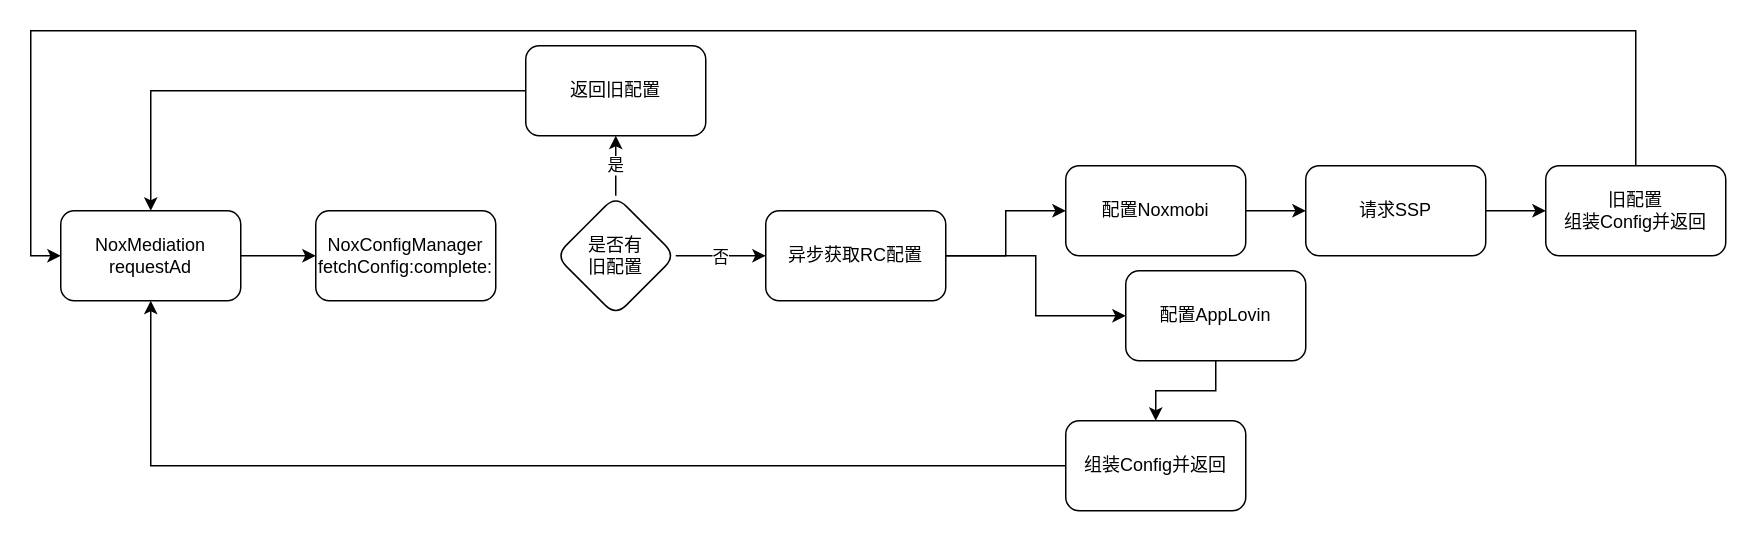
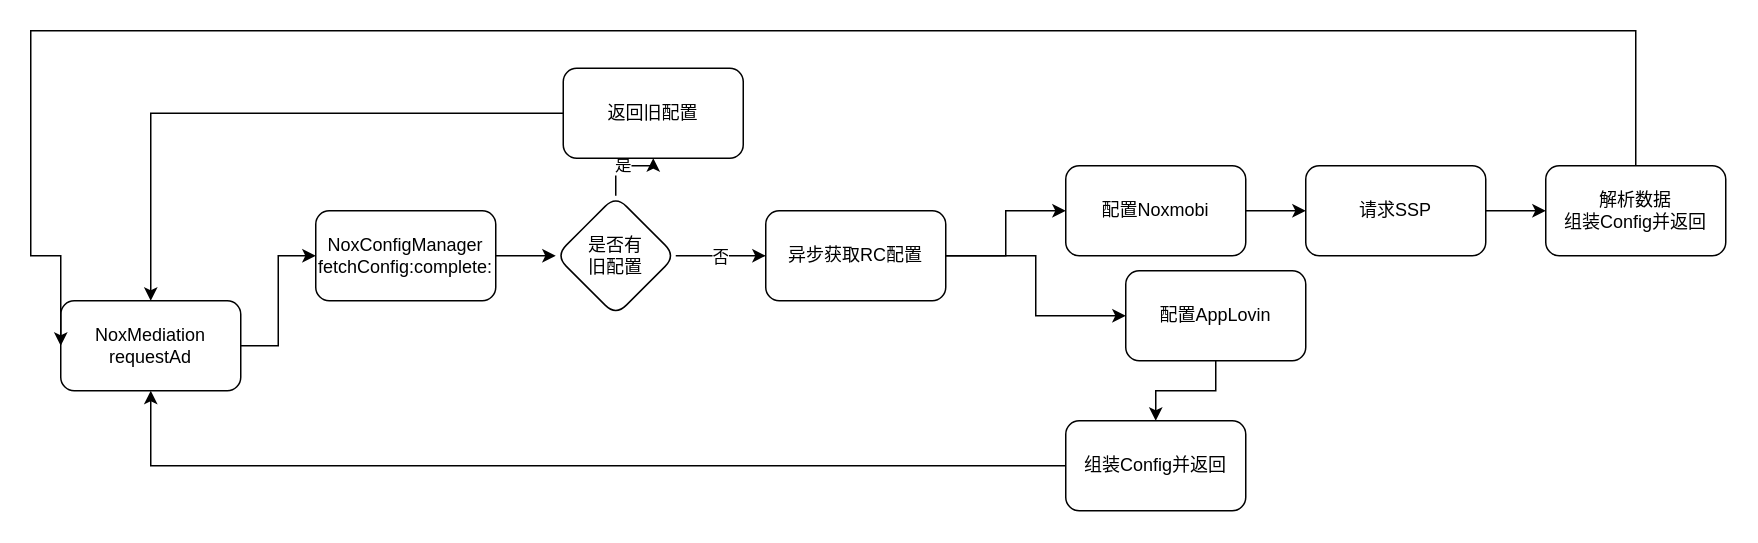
node "返回旧配置": moved (616, 91) -> (653, 113)
node "旧配置 组装Config并返回": label "旧配置 组装Config并返回" -> "解析数据 组装Config并返回"
node "NoxMediation requestAd": moved (151, 256) -> (151, 346)
edge "NoxConfigManager fetchConfig:complete:" -> "是否有 旧配置": added
